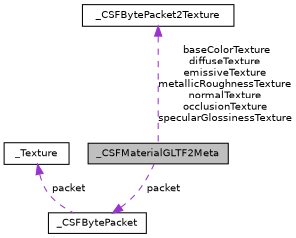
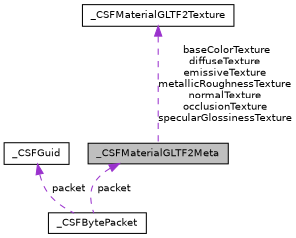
node "_CSFBytePacket2Texture": label "_CSFBytePacket2Texture" -> "_CSFMaterialGLTF2Texture"
node "_Texture": label "_Texture" -> "_CSFGuid"
edge "_CSFMaterialGLTF2Meta" -> "_CSFBytePacket": reversed
